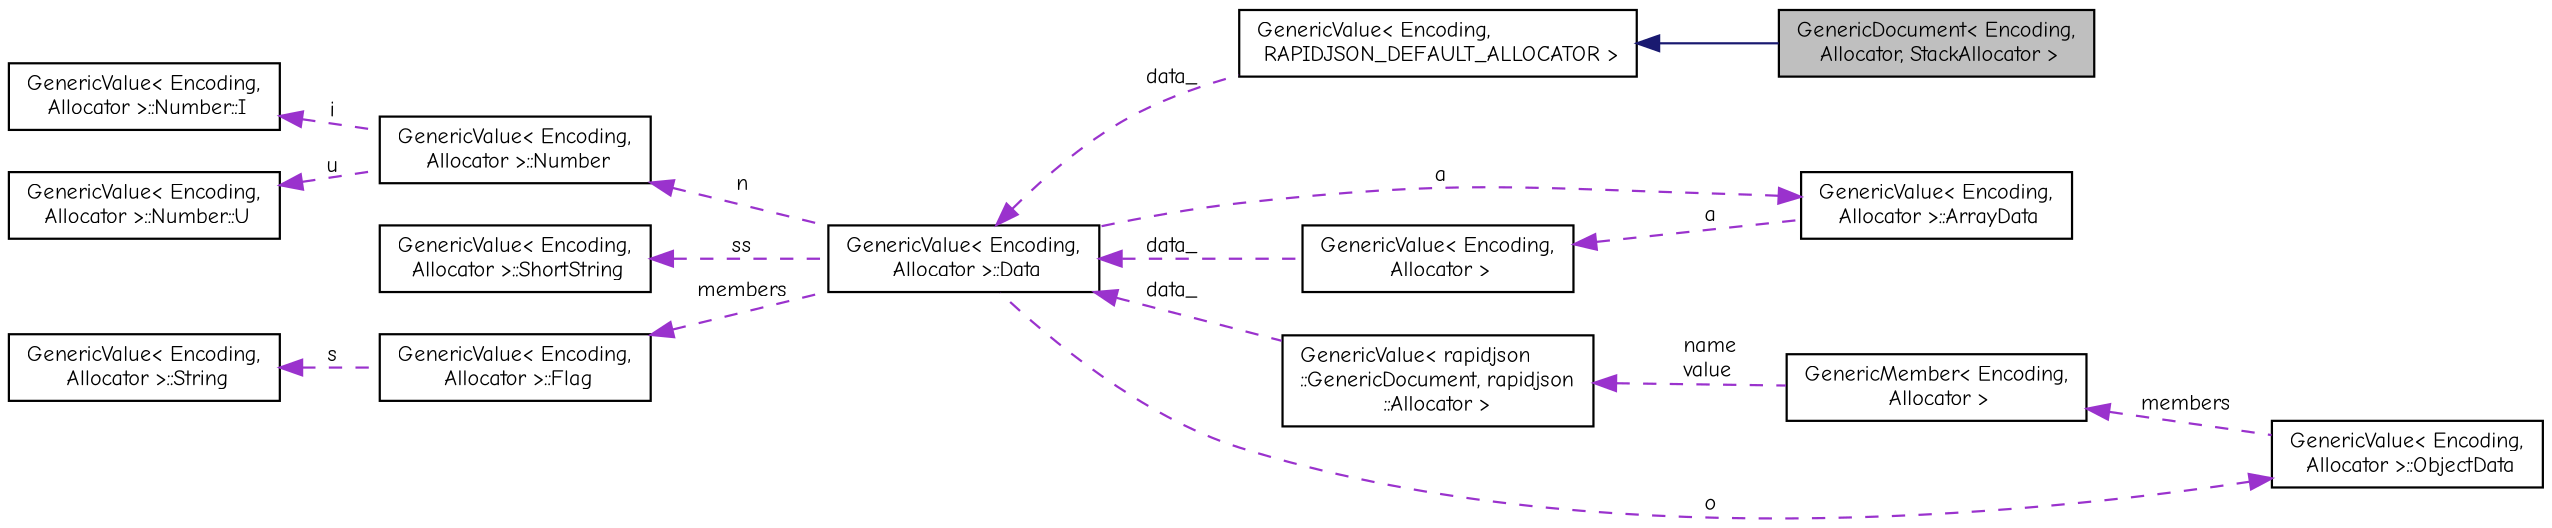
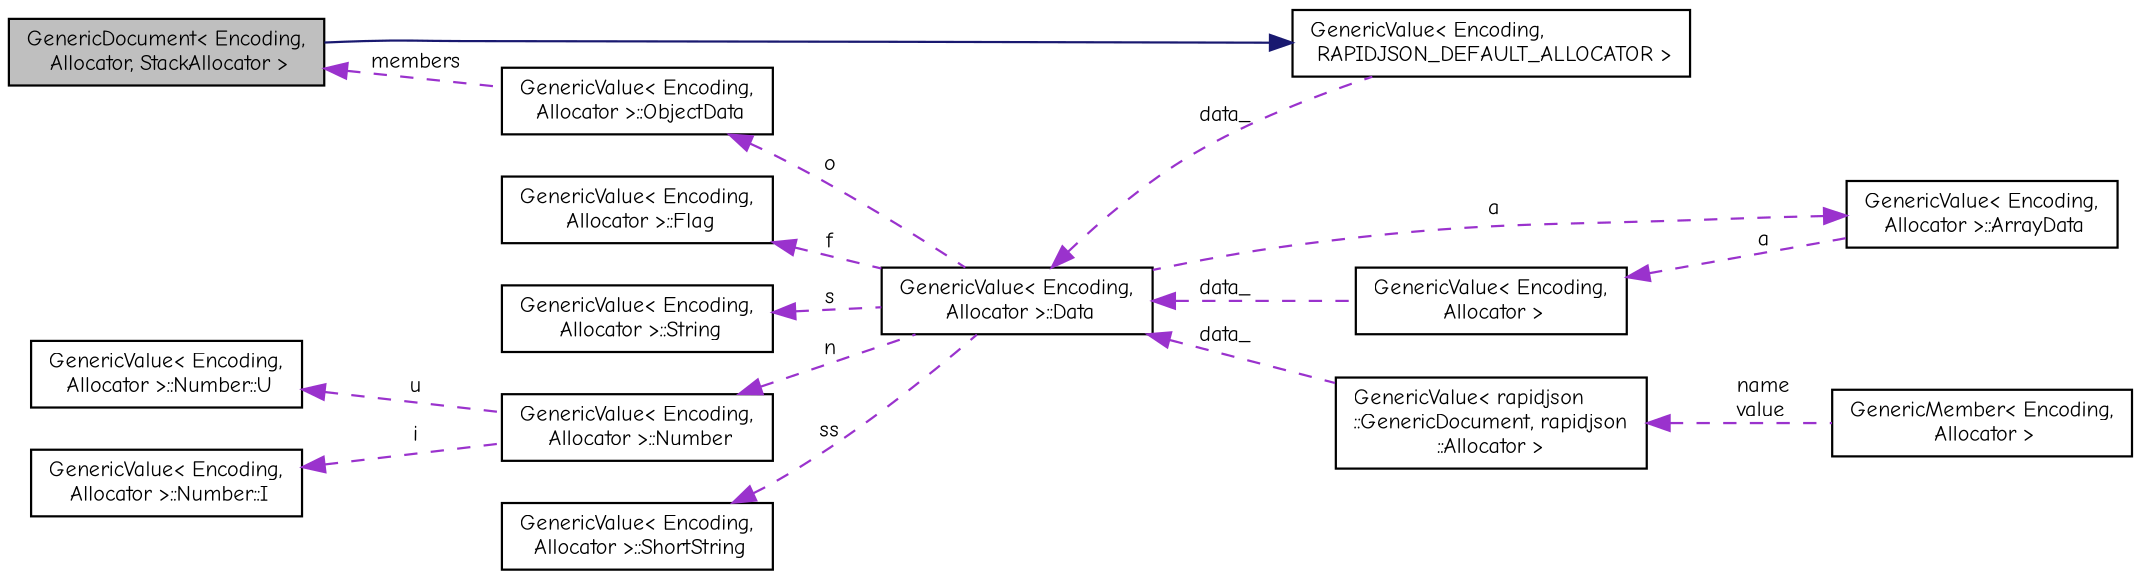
edge "GenericValue< Encoding, Allocator >::Data" -> "GenericValue< Encoding, Allocator >::Flag": label " members" -> " f"
edge "GenericValue< Encoding, Allocator >::Flag" -> "GenericValue< Encoding, Allocator >::String": now "GenericValue< Encoding, Allocator >::Data" -> "GenericValue< Encoding, Allocator >::String"
edge "GenericValue< Encoding, Allocator >::ObjectData" -> "GenericMember< Encoding, Allocator >": now "GenericValue< Encoding, Allocator >::ObjectData" -> "GenericDocument< Encoding, Allocator, StackAllocator >"
